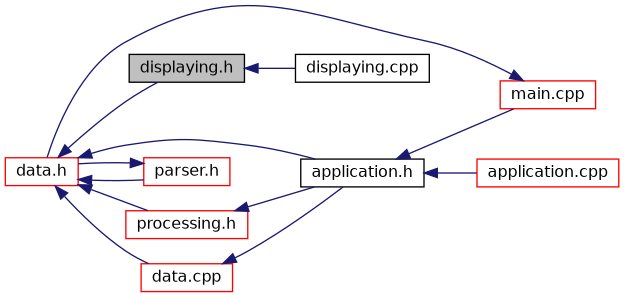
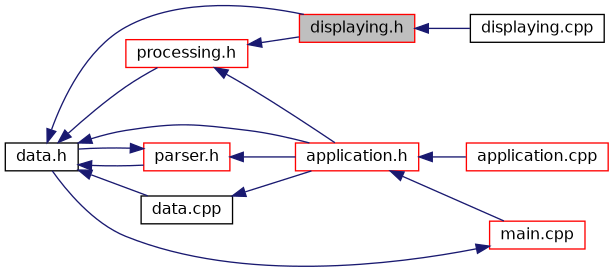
edge "displaying.h" -> "processing.h": added
node "displaying.h": color black -> red
edge "application.h" -> "parser.h": added
node "data.h": color red -> black
node "application.h": color black -> red
node "data.cpp": color red -> black
